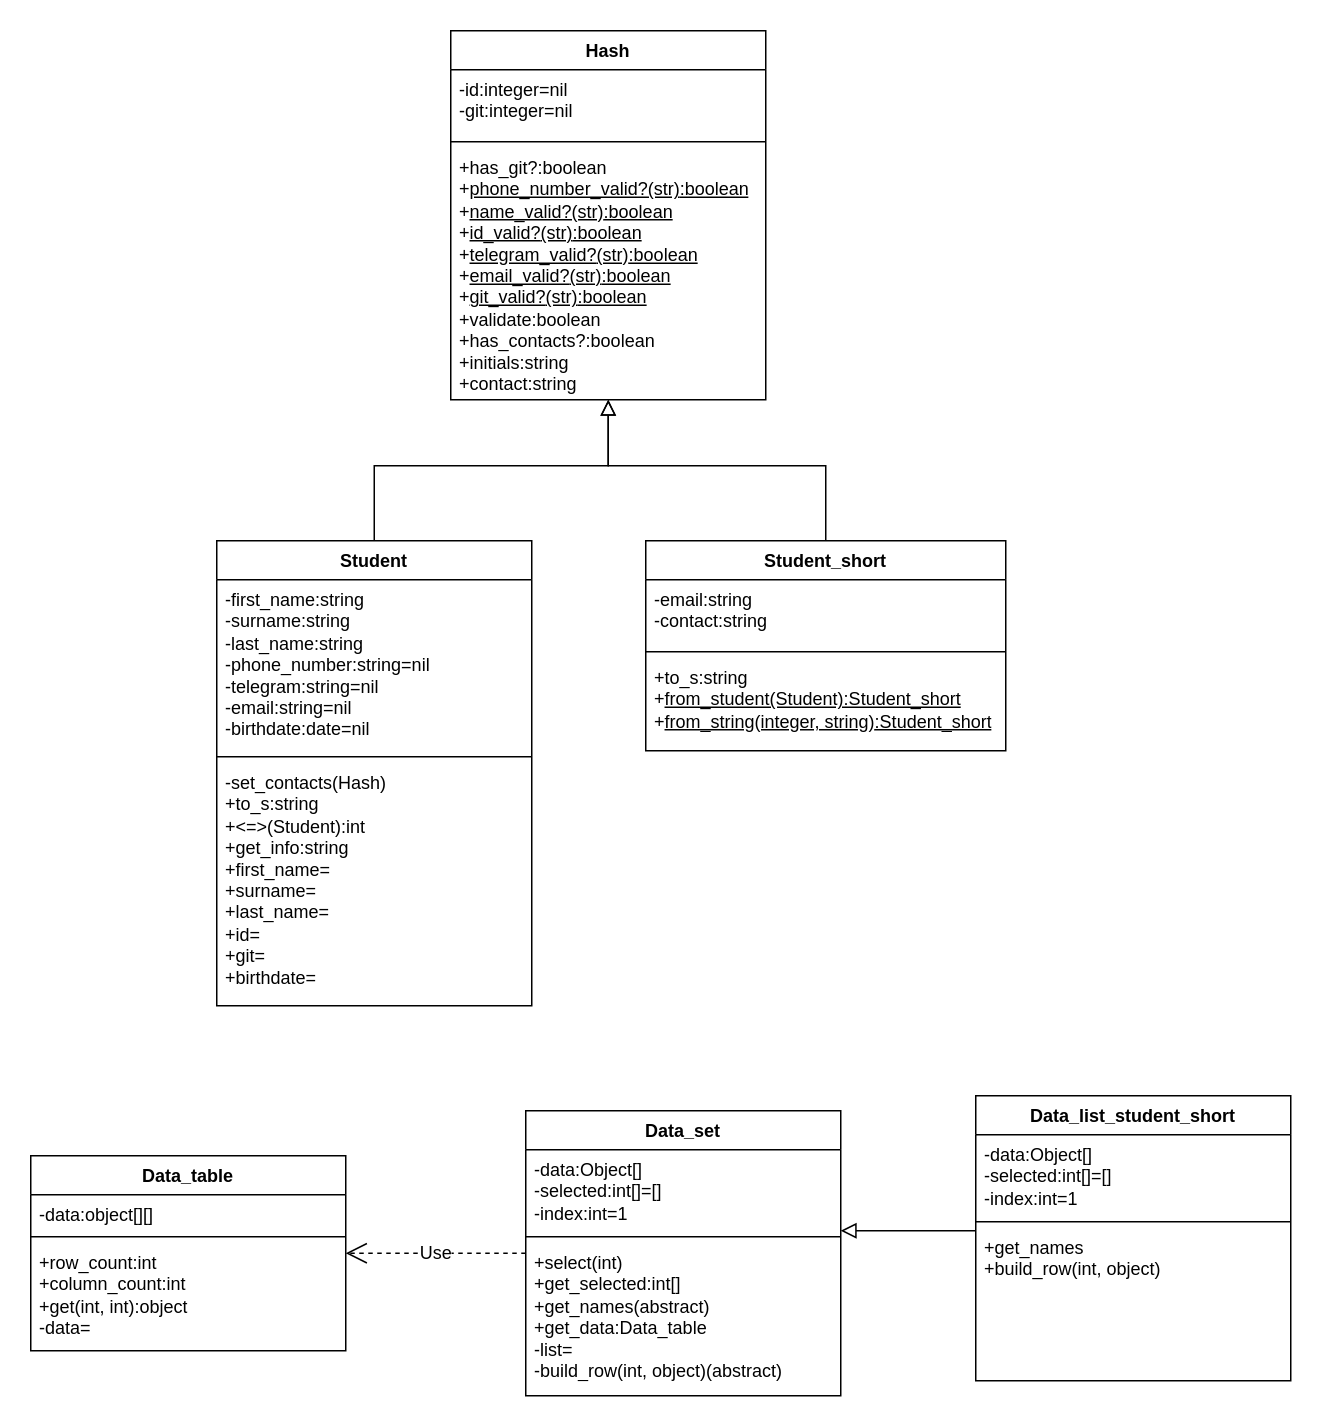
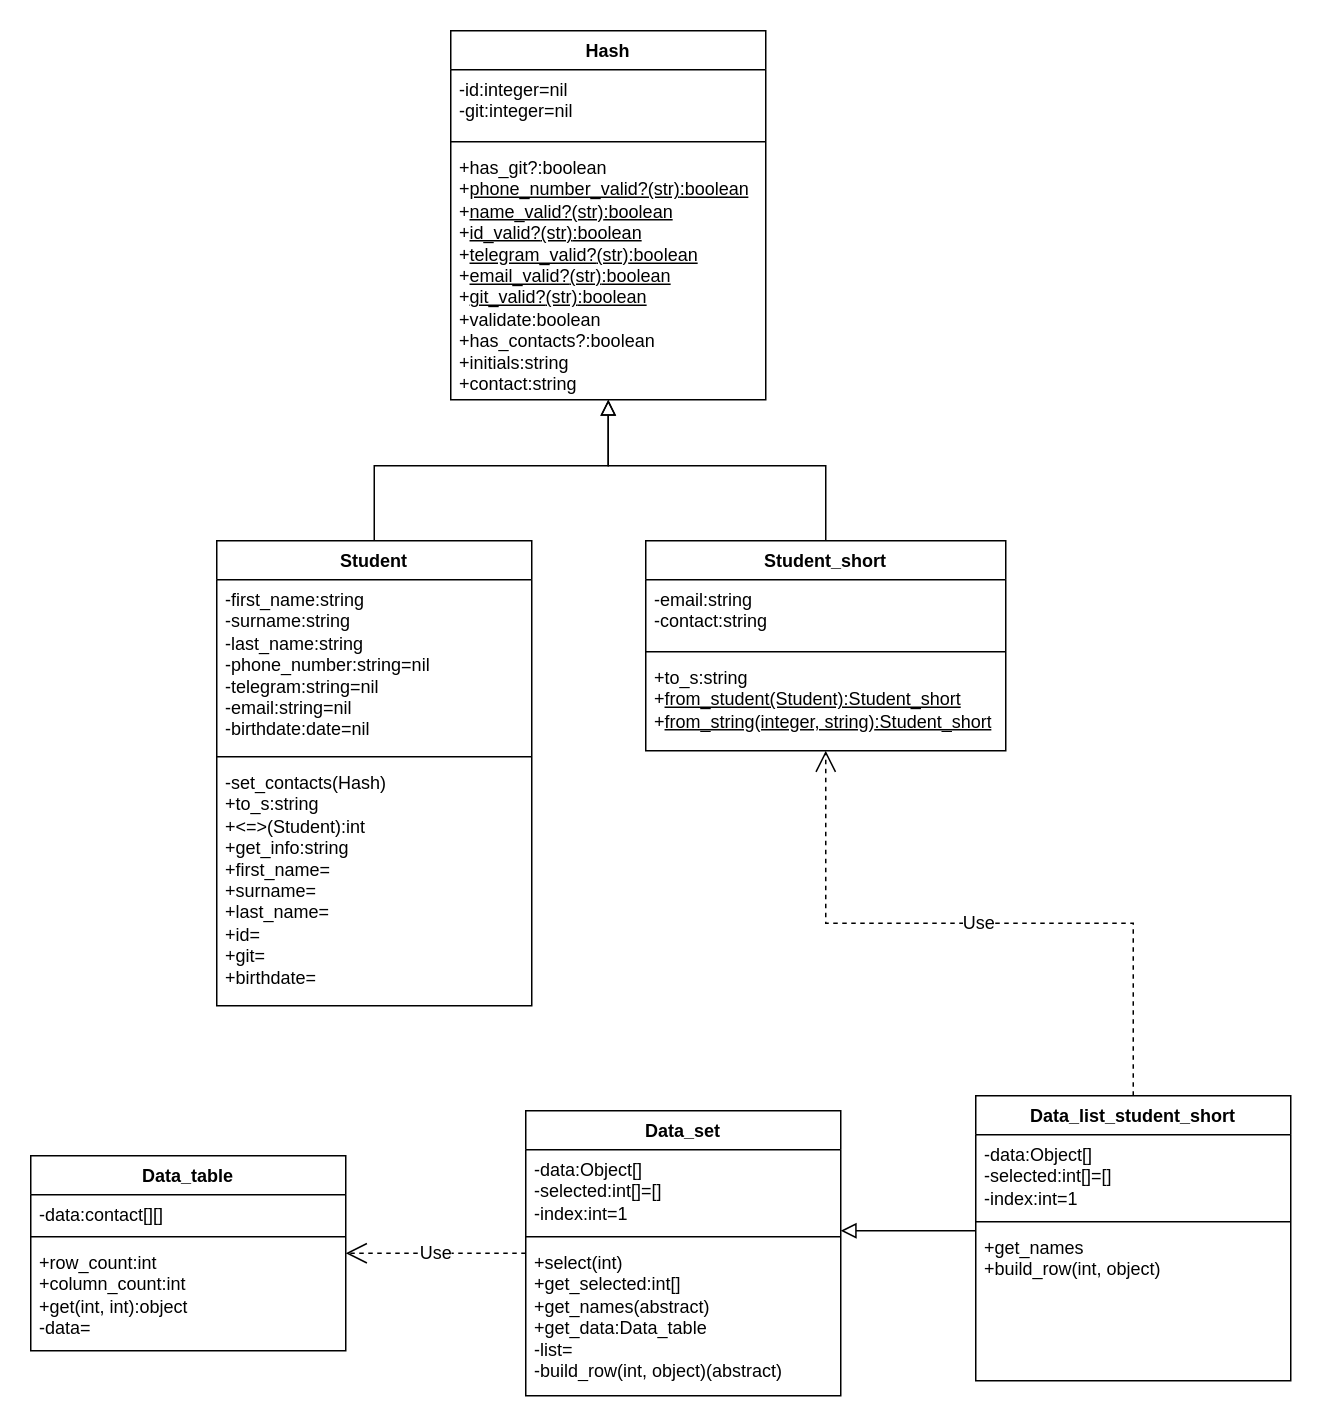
edge "Data_list_student_short" -> "Student_short": added, label "Use"
node "-data:object[][]": label "-data:object[][]" -> "-data:contact[][]"
